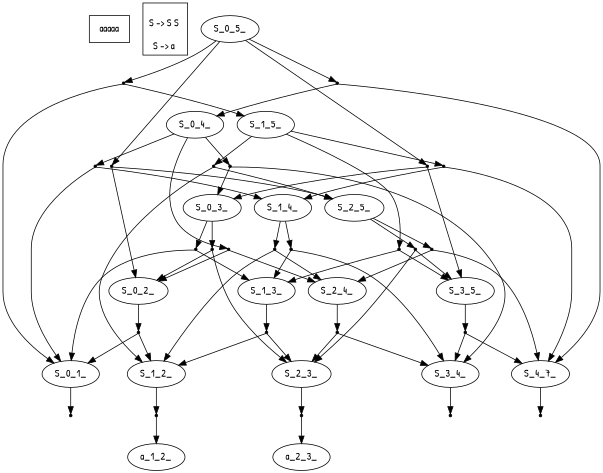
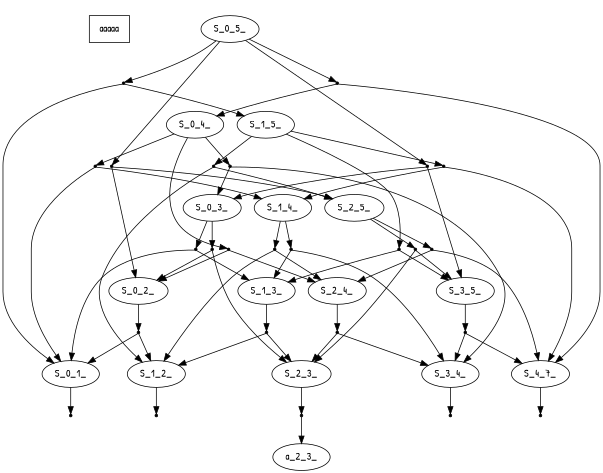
node "S -> S S S -> a": removed
node "a_1_2_": removed
